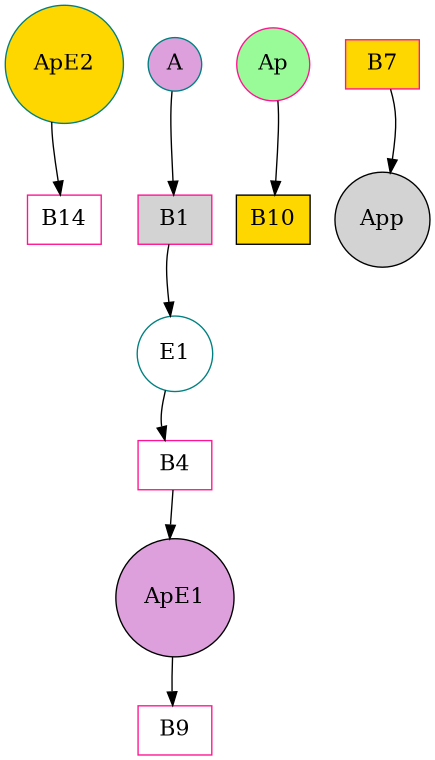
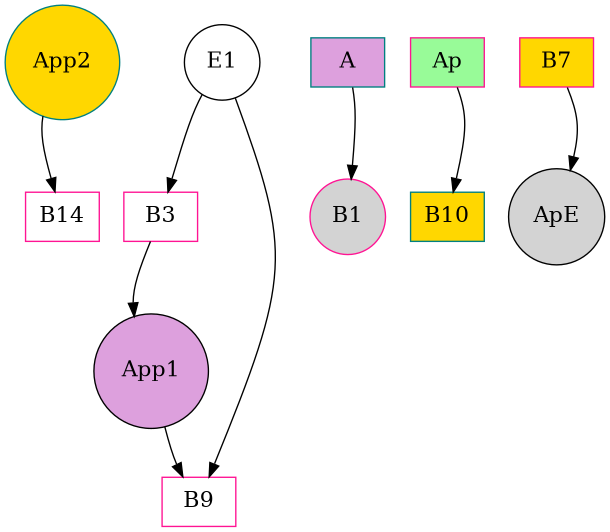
node "ApE2": label "ApE2" -> "App2"
node "A": shape circle -> box
node "Ap": shape circle -> box
node "B1": shape box -> circle
node "B10": color black -> teal
node "App": label "App" -> "ApE"
edge "B1" -> "E1": now "B9" -> "E1"
node "E1": color teal -> black
node "B4": label "B4" -> "B3"
node "ApE1": label "ApE1" -> "App1"
